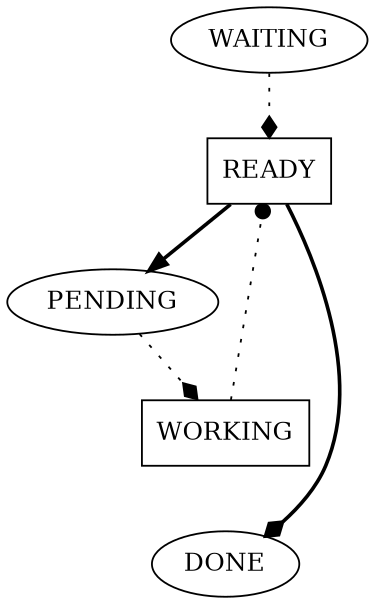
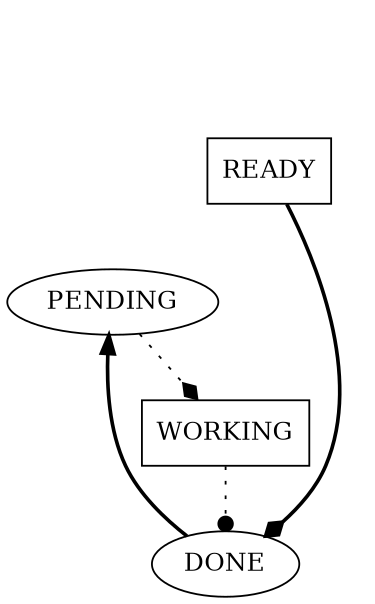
node "WAITING": removed
edge "READY" -> "PENDING": now "DONE" -> "PENDING"
edge "WORKING" -> "READY": now "WORKING" -> "DONE"
